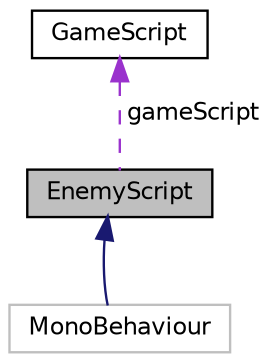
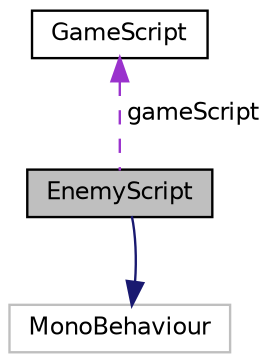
edge "MonoBehaviour" -> "EnemyScript": reversed
